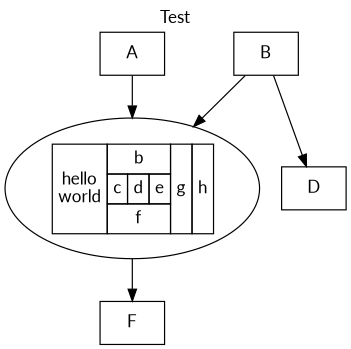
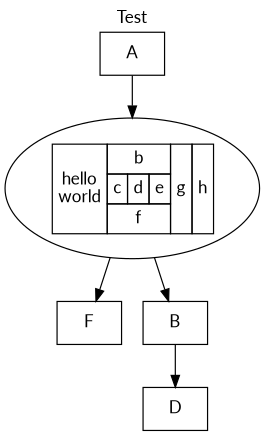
edge "B" -> "hello": reversed
